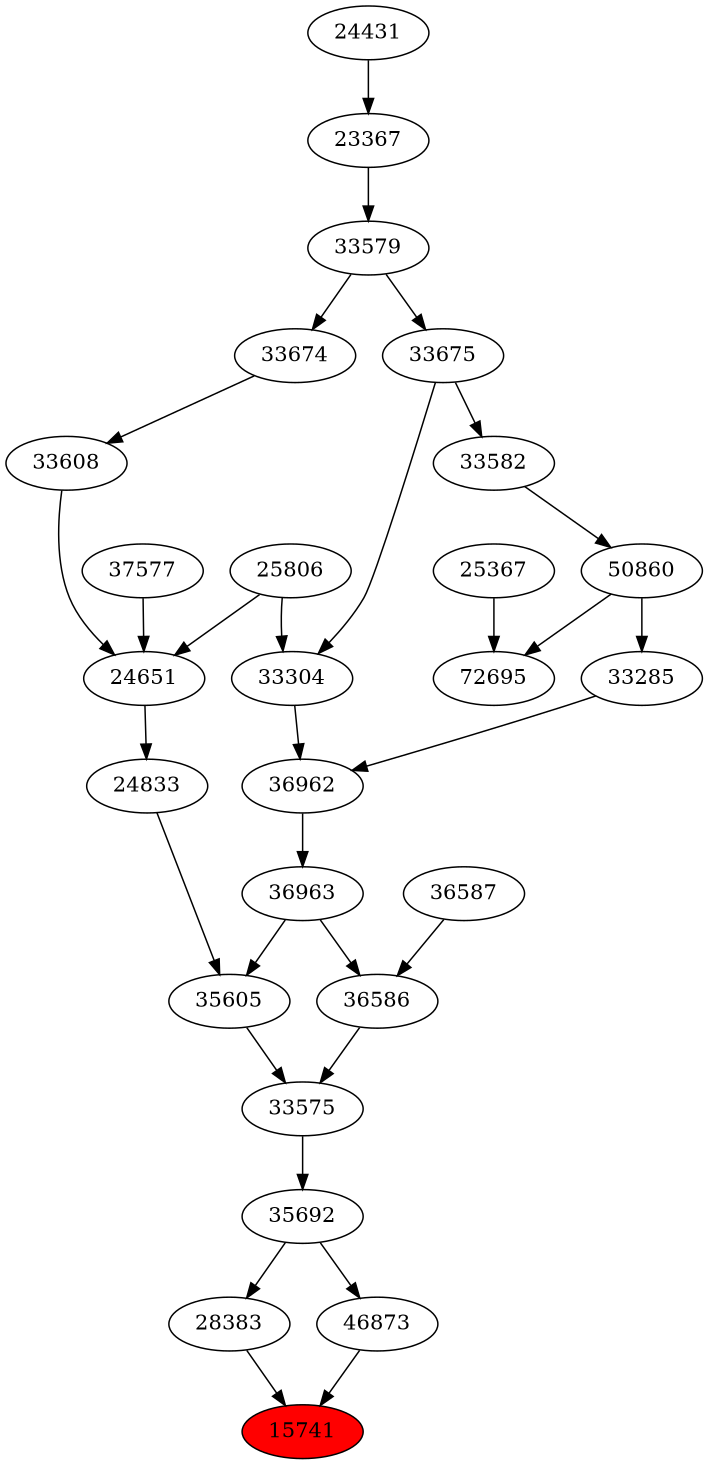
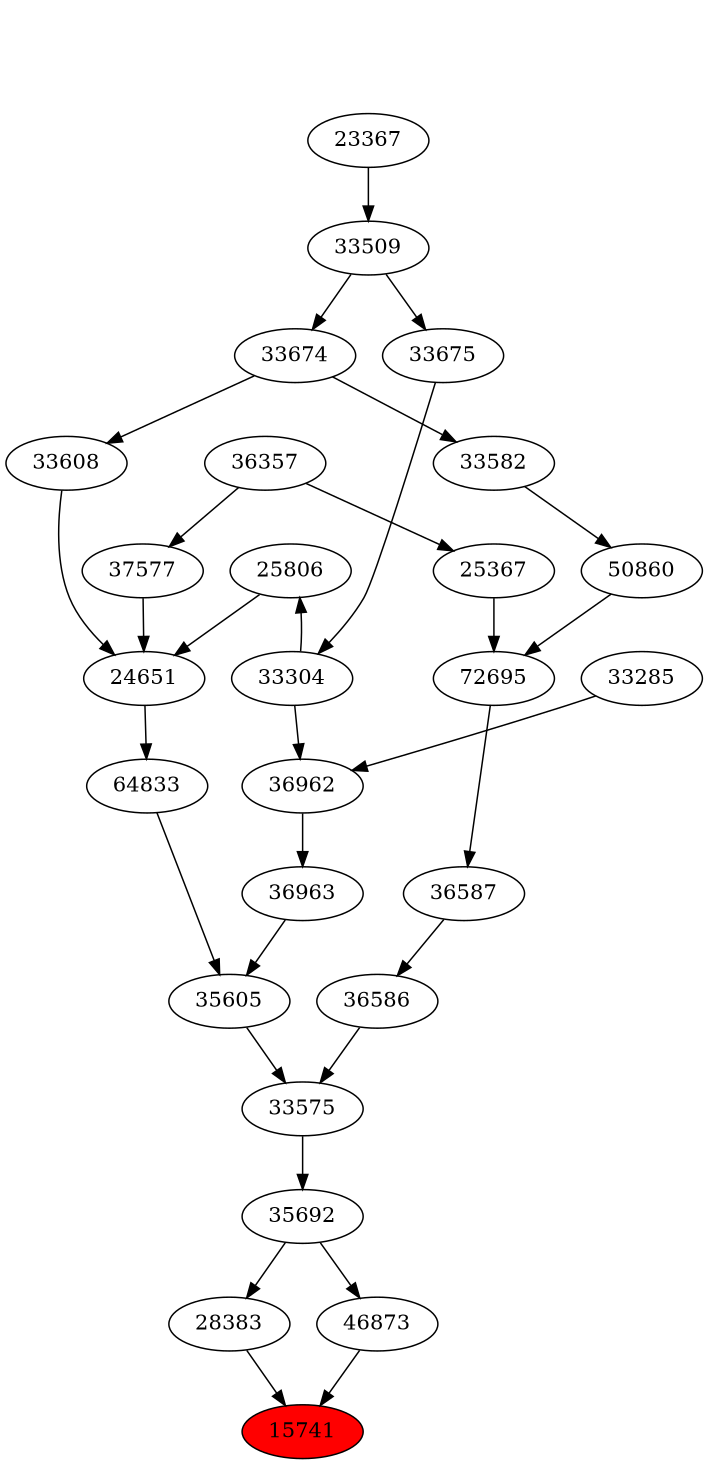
node "24431": removed
node "33579": label "33579" -> "33509"
edge "33675" -> "33582": now "33674" -> "33582"
node "36357": added
edge "25806" -> "33304": reversed
edge "50860" -> "33285": removed
edge "72695" -> "36587": added
node "24833": label "24833" -> "64833"
edge "36963" -> "36586": removed
